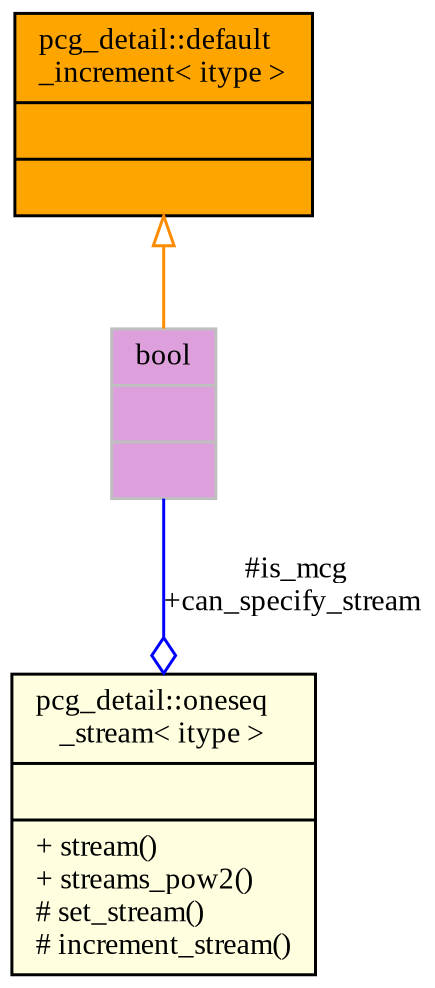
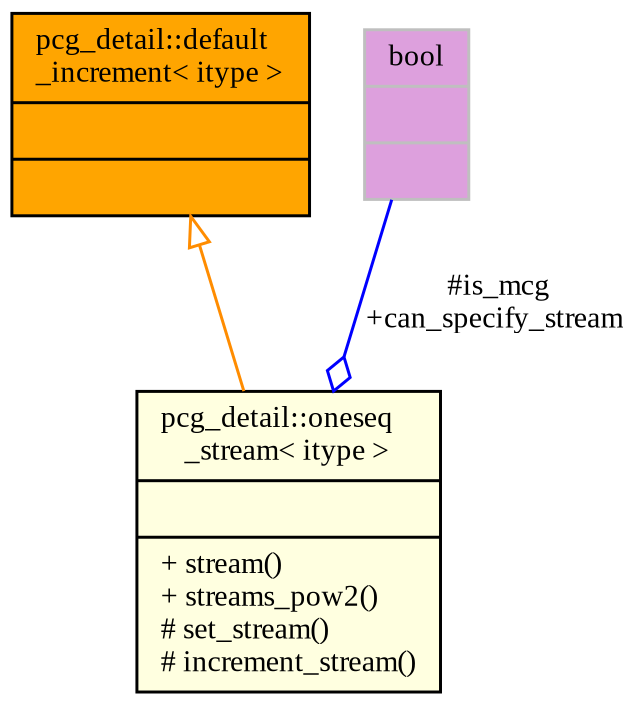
edge "bool" -> "pcg_detail::default": now "pcg_detail::oneseq" -> "pcg_detail::default"
